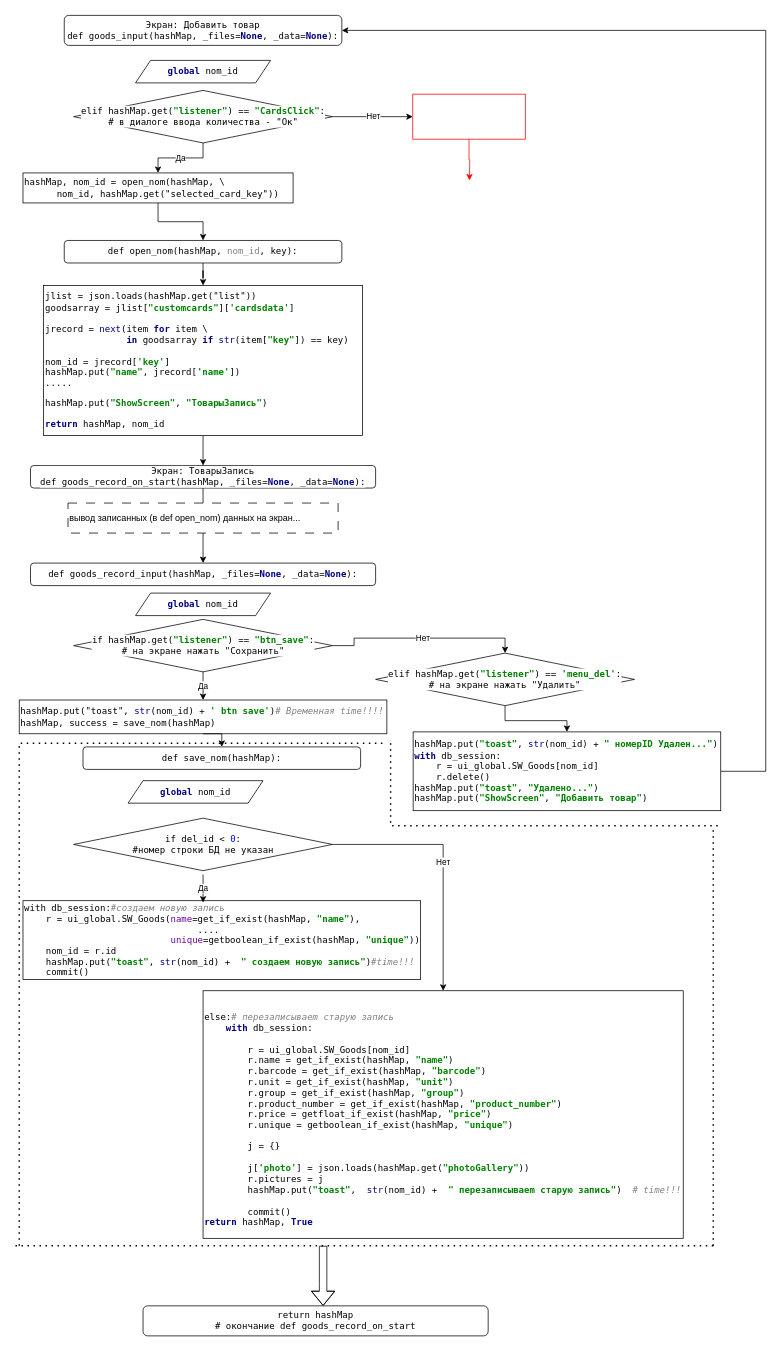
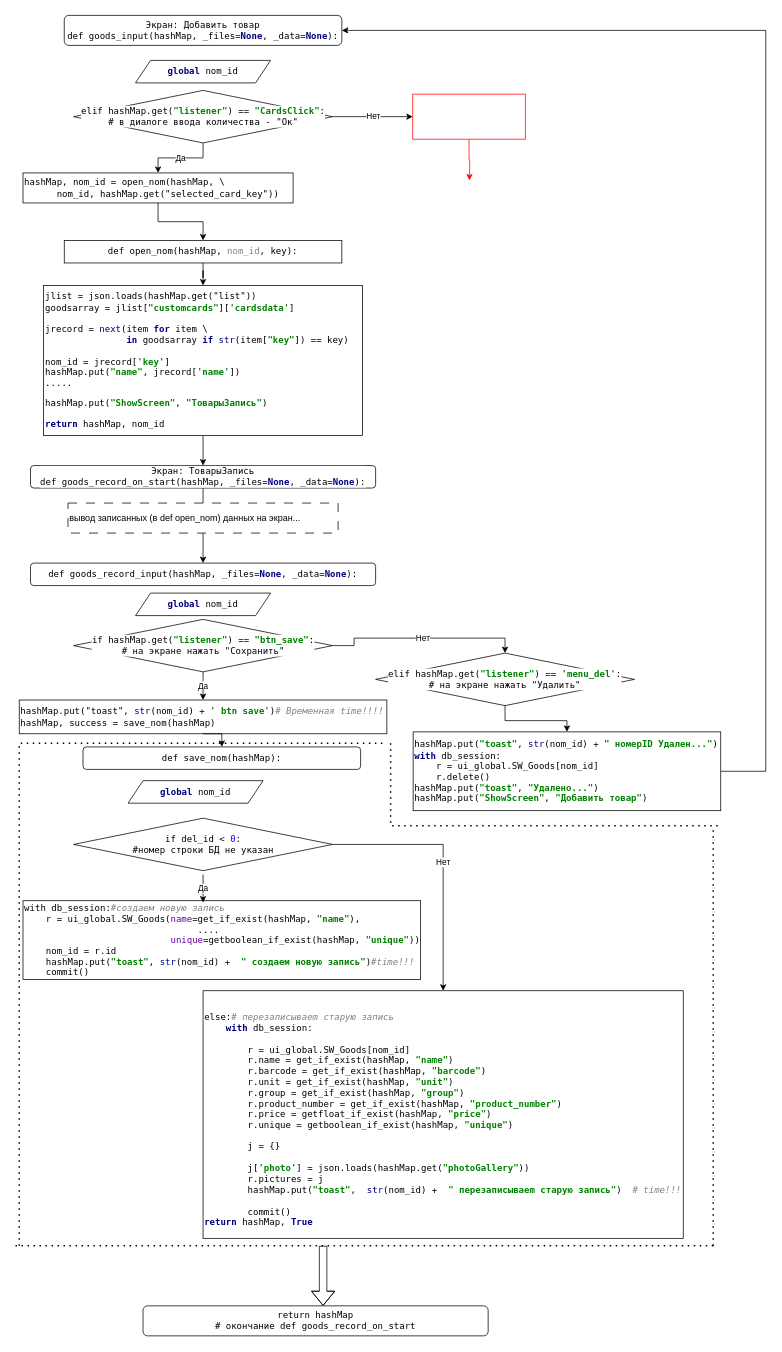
node "def open_nom(hashMap, nom_id, key):": shape rounded rectangle -> rectangle
